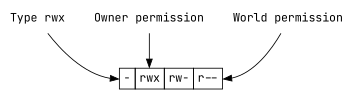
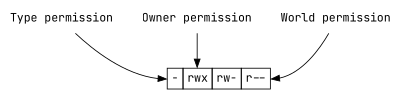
node "Type rwx": label "Type rwx" -> "Type permission"
